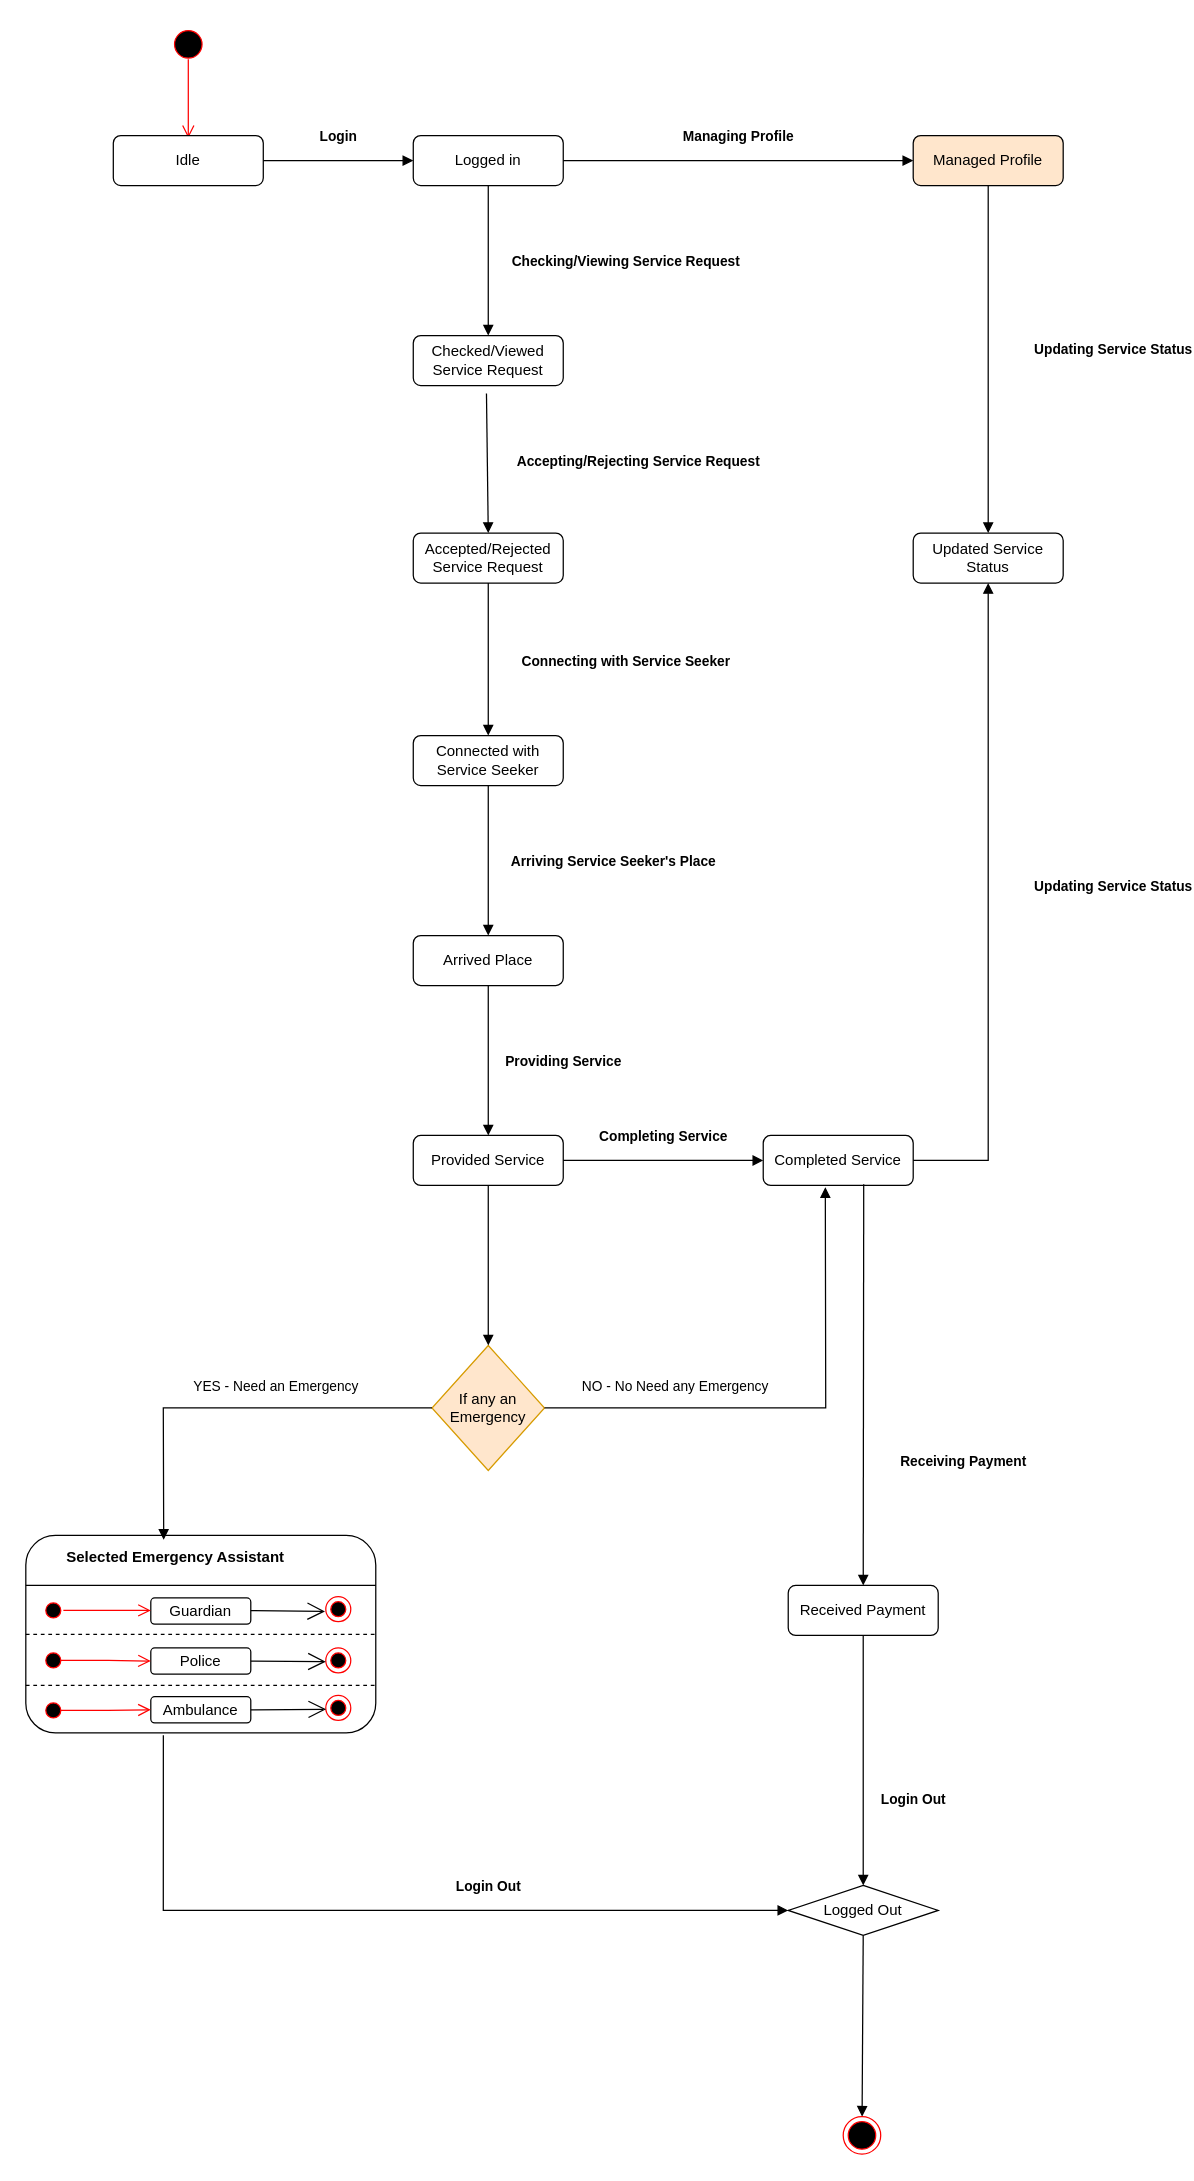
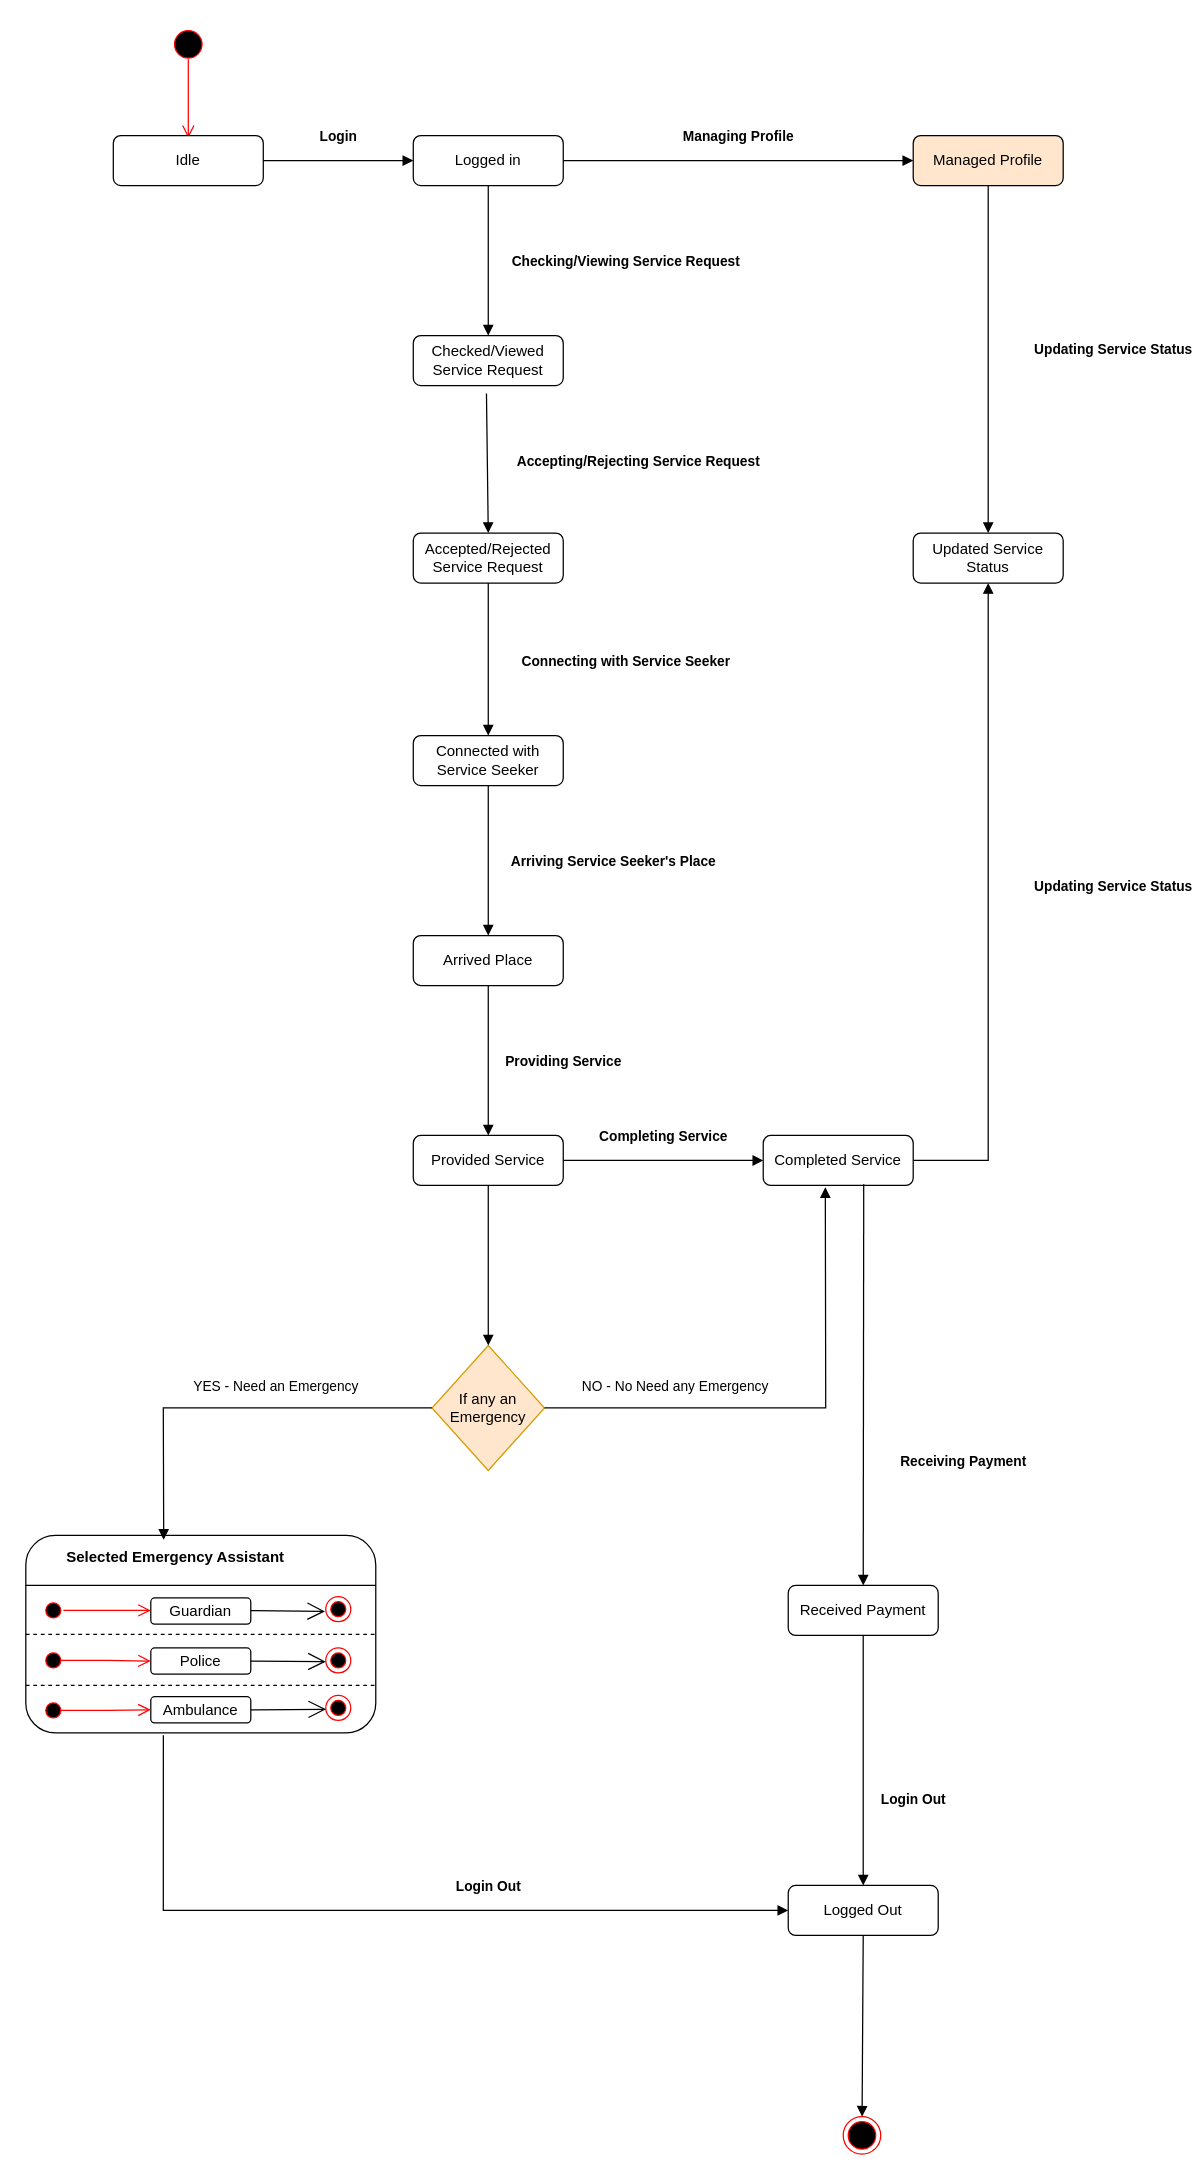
node "Logged Out": shape diamond -> rounded rectangle
